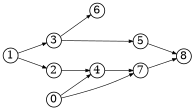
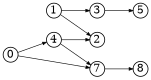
node "6": removed
edge "5" -> "8": removed
edge "2" -> "4": reversed
